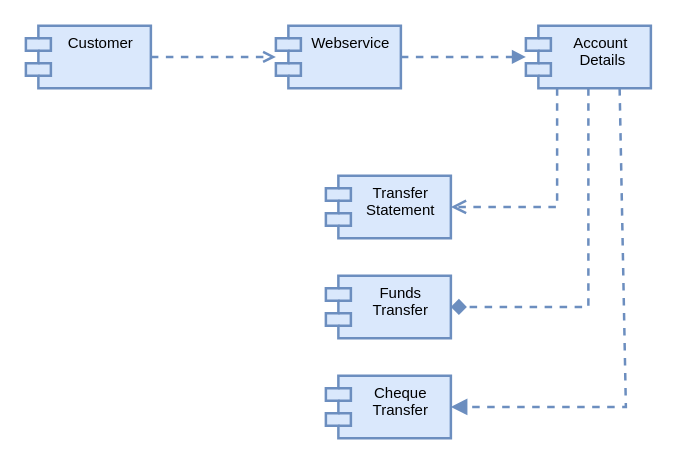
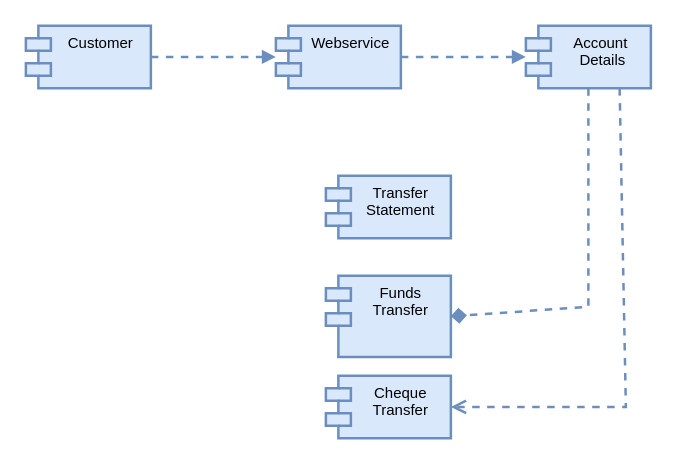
edge "Customer" -> "Webservice": arrowhead open -> block
edge "Account Details" -> "Transfer Statement": removed
node "Funds Transfer": size 125x63 -> 125x81
edge "Account Details" -> "Cheque Transfer": arrowhead block -> open
